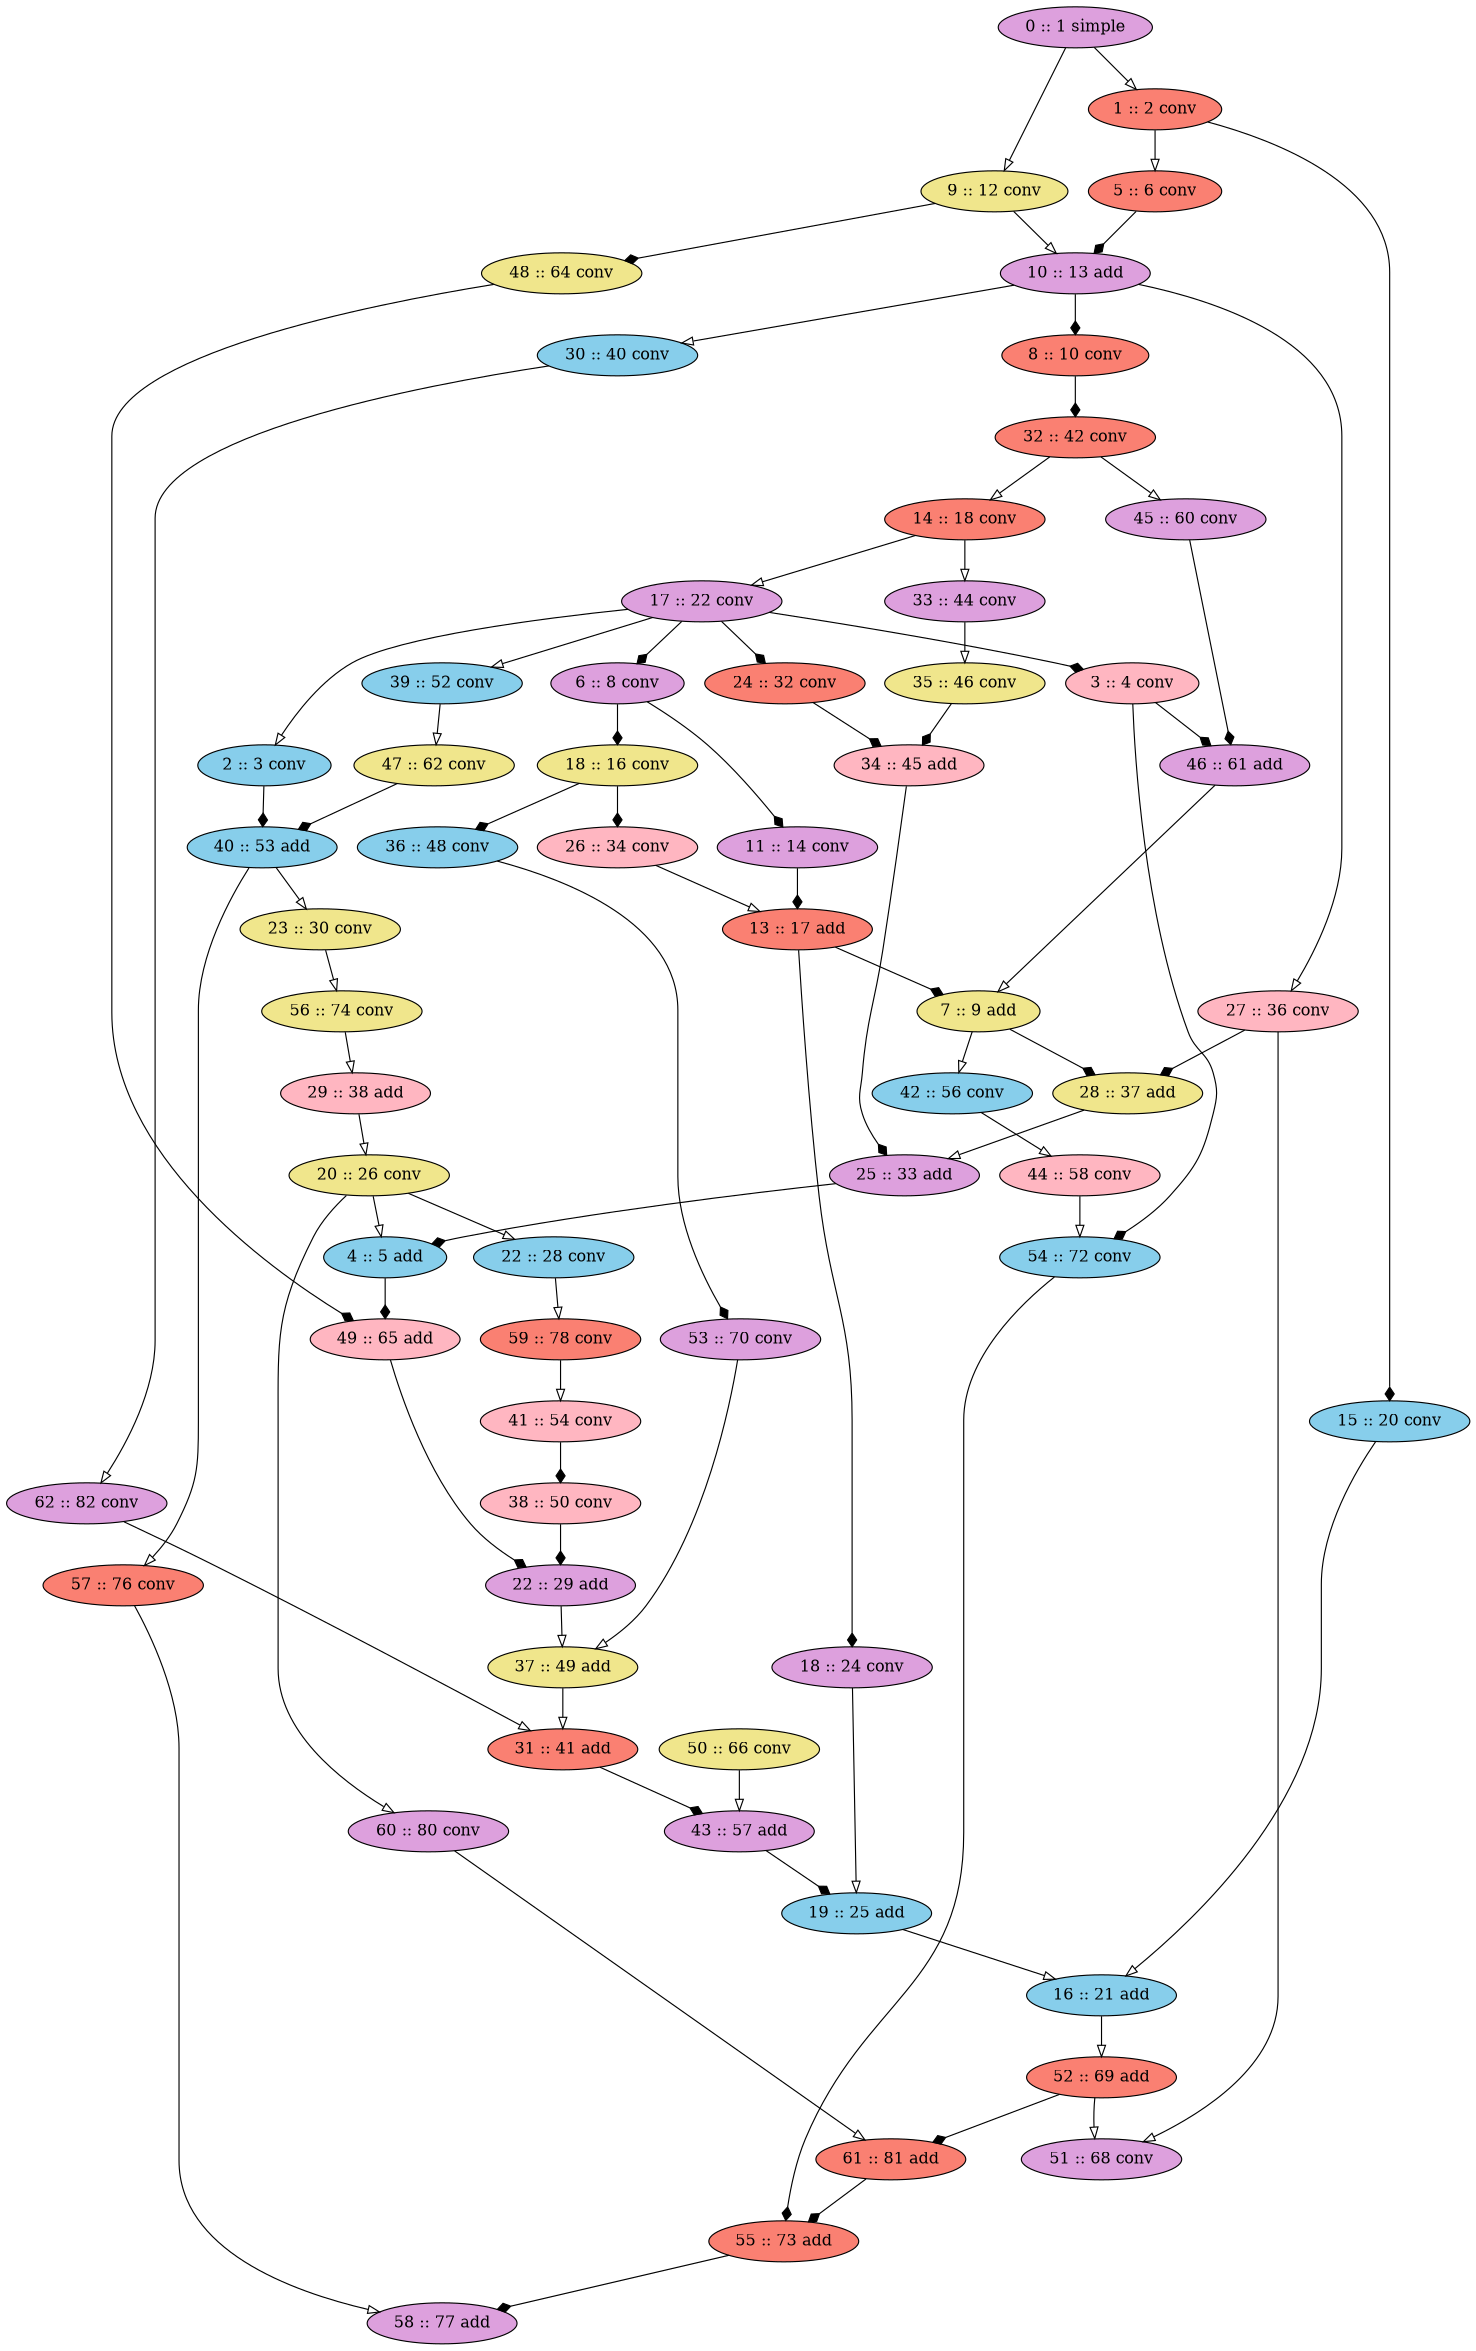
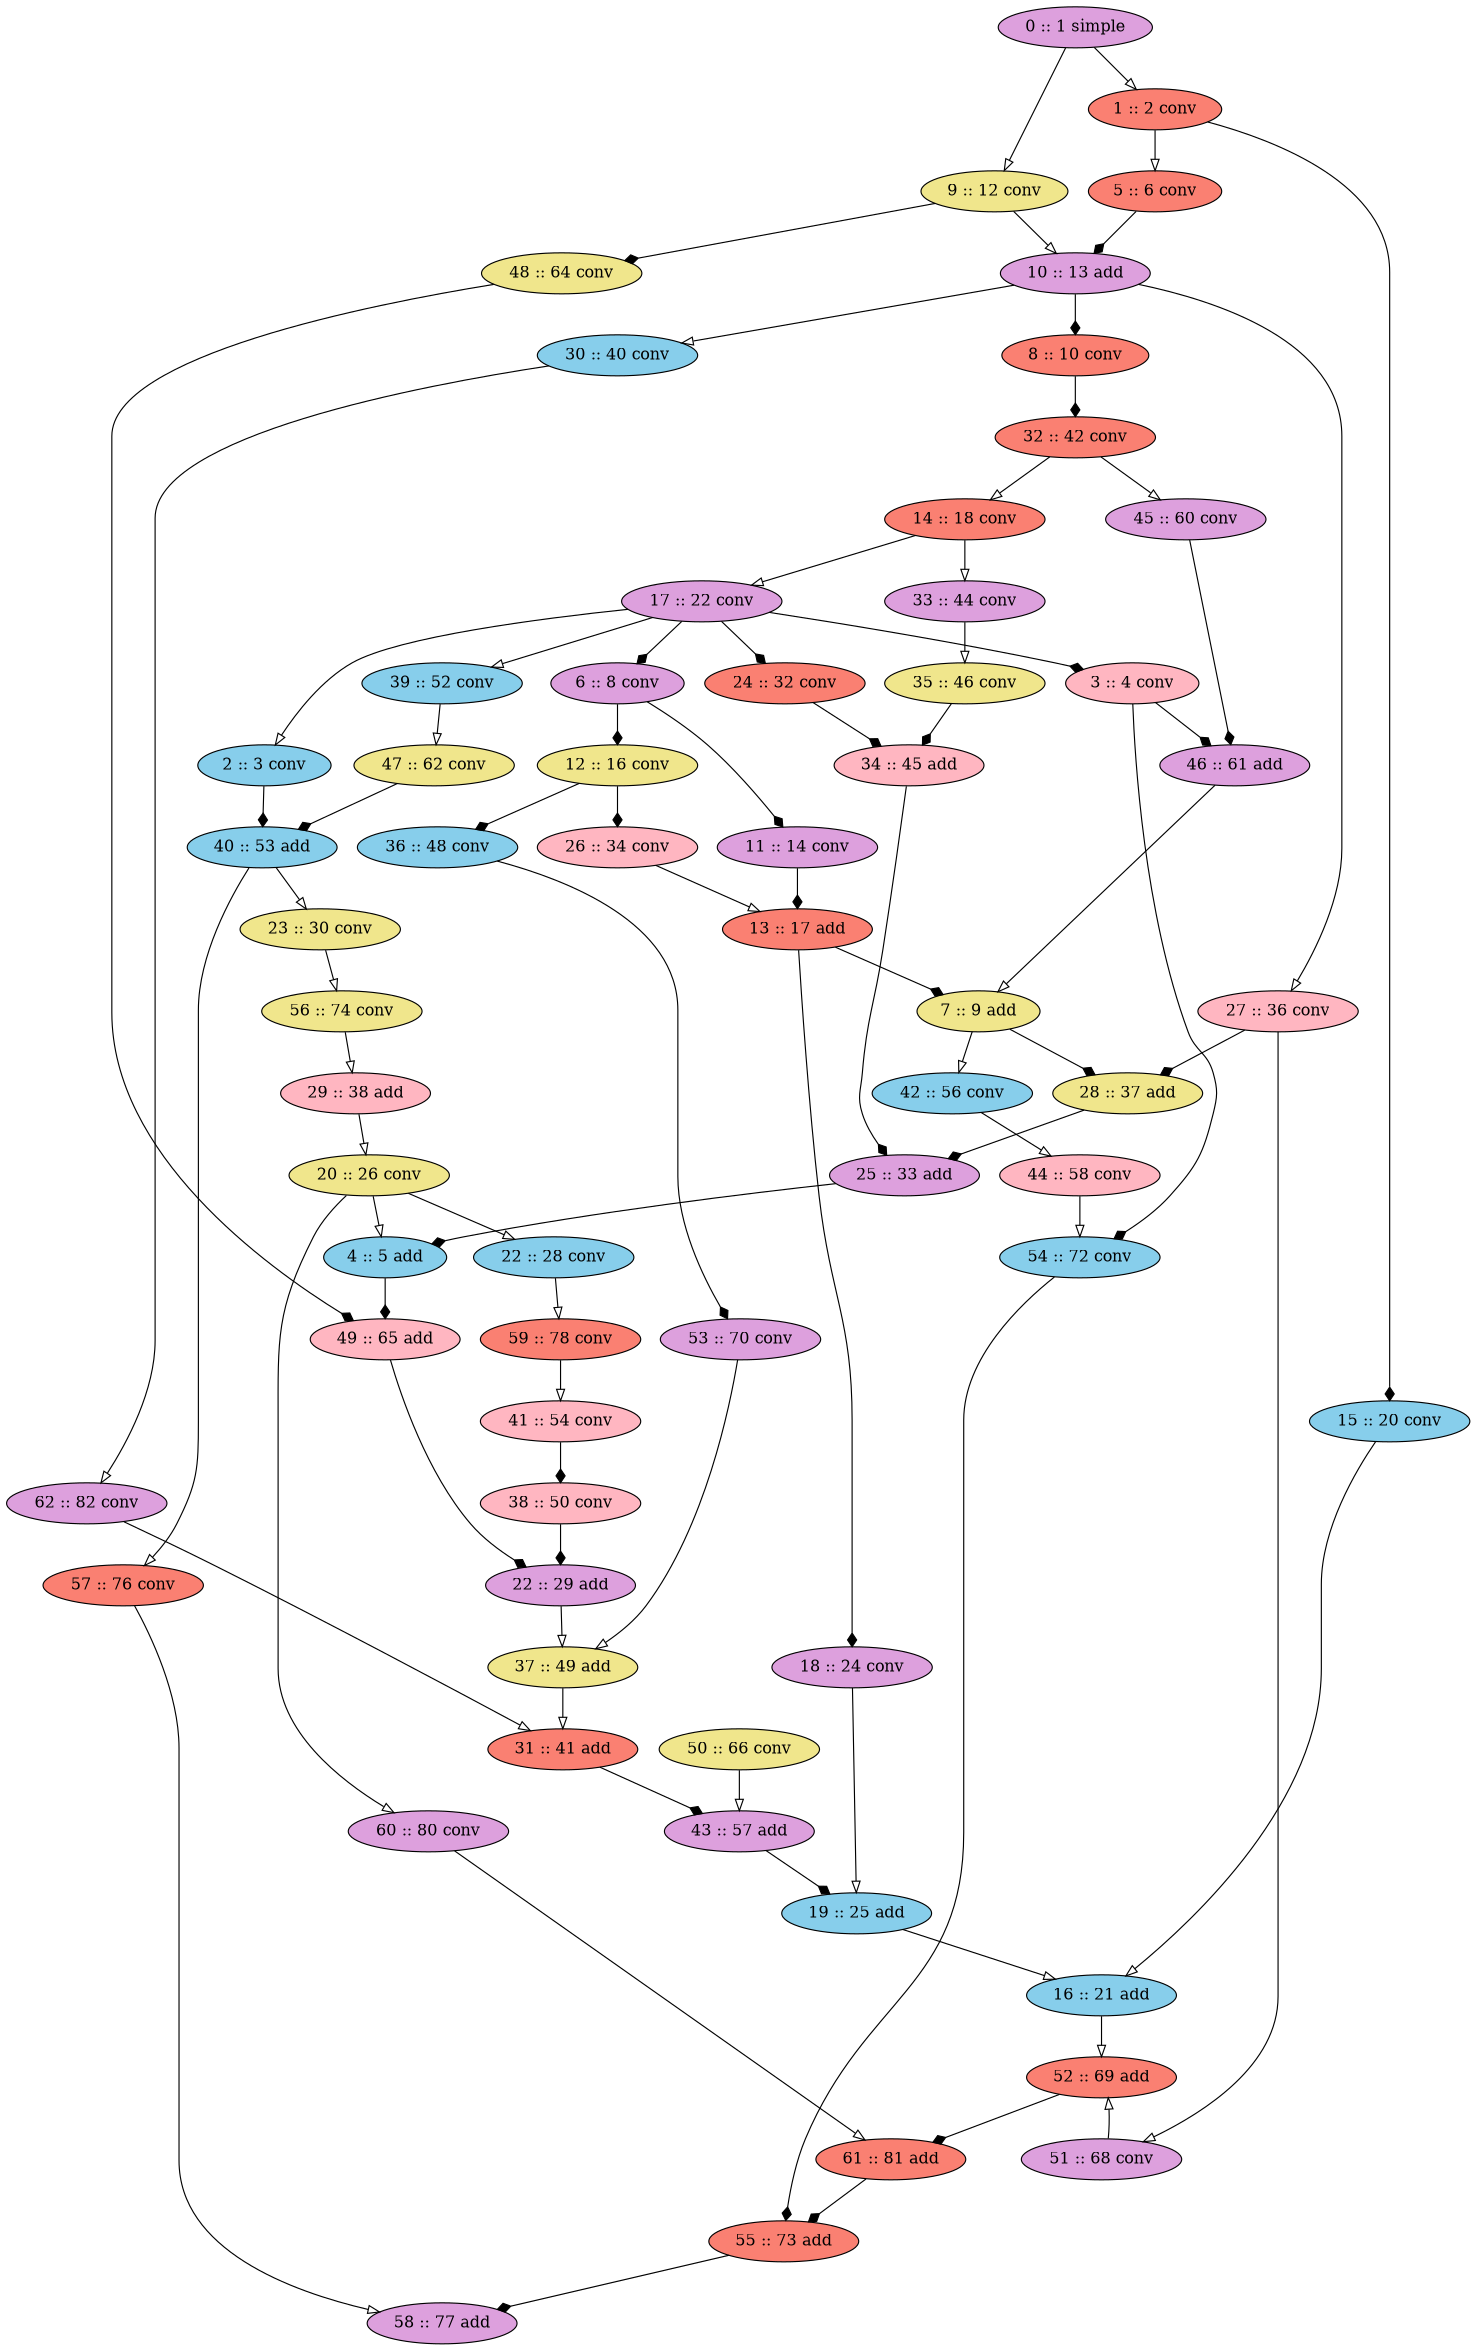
node "18 :: 16 conv": label "18 :: 16 conv" -> "12 :: 16 conv"
edge "28 :: 37 add" -> "25 :: 33 add": arrowhead onormal -> diamond
edge "52 :: 69 add" -> "51 :: 68 conv": reversed
